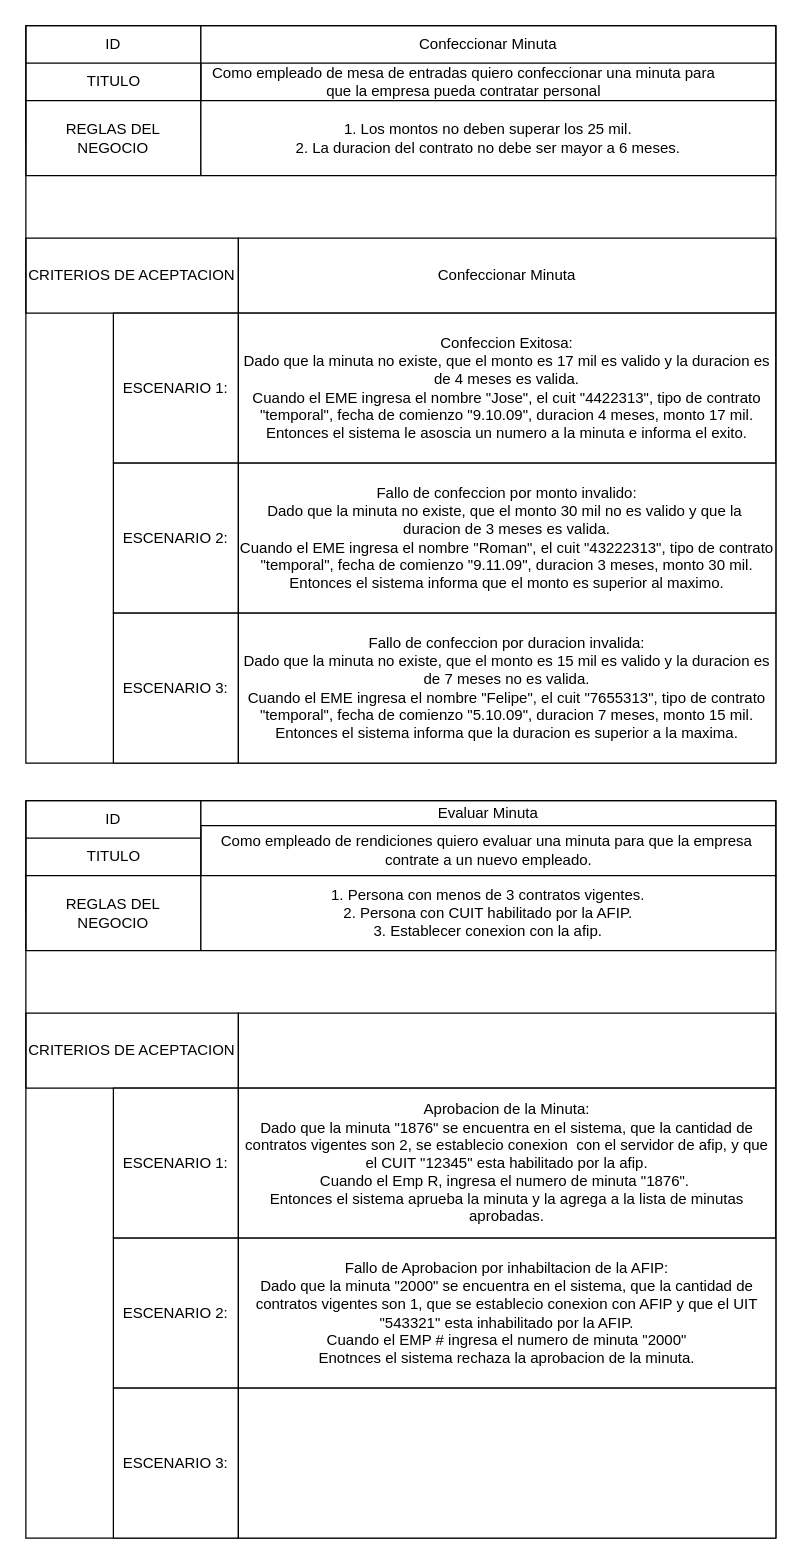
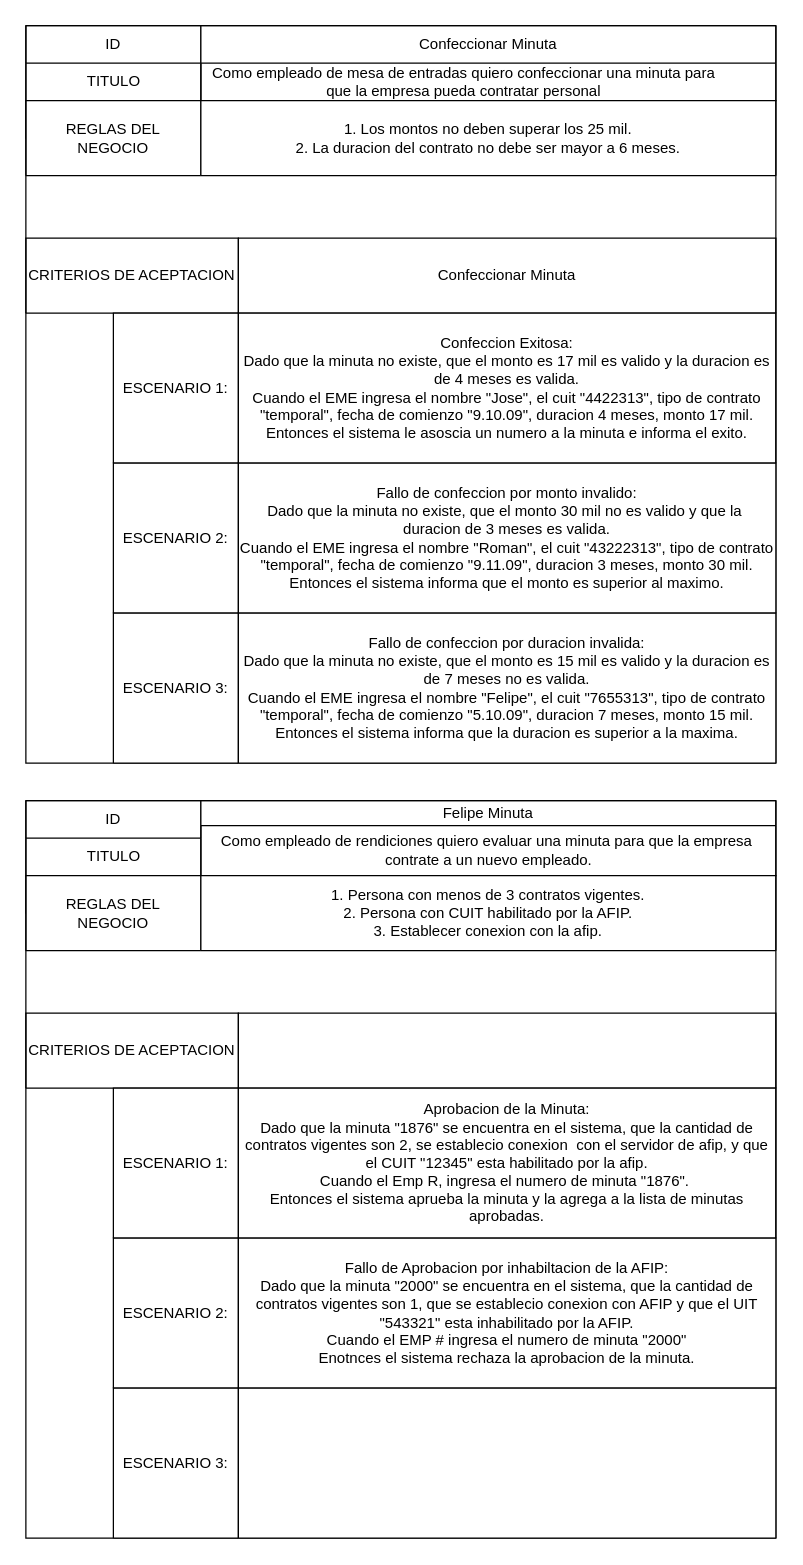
node "Evaluar Minuta": label "Evaluar Minuta" -> "Felipe Minuta"
